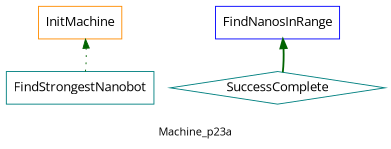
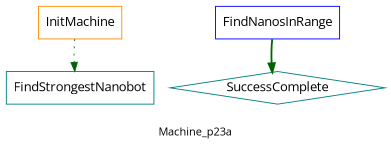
edge "FindStrongestNanobot" -> "InitMachine": reversed
edge "SuccessComplete" -> "FindNanosInRange": reversed
